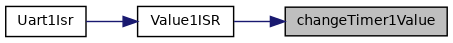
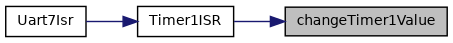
node "Uart1Isr": label "Uart1Isr" -> "Uart7Isr"
node "Value1ISR": label "Value1ISR" -> "Timer1ISR"
